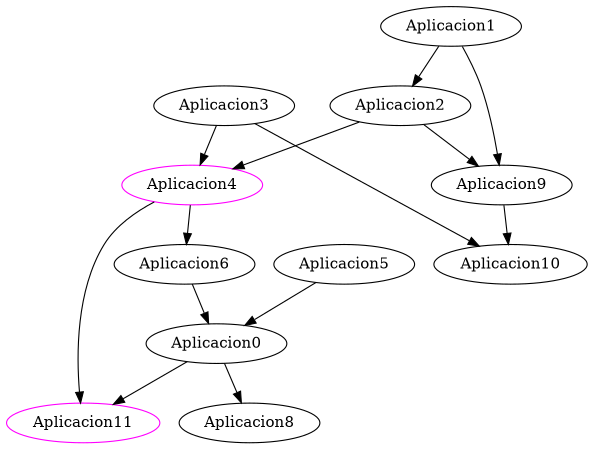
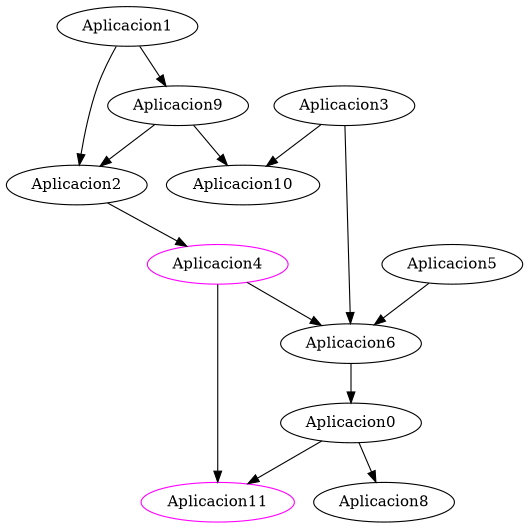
edge "Aplicacion3" -> "Aplicacion4": now "Aplicacion3" -> "Aplicacion6"
edge "Aplicacion2" -> "Aplicacion9": reversed
edge "Aplicacion5" -> "Aplicacion0": now "Aplicacion5" -> "Aplicacion6"
